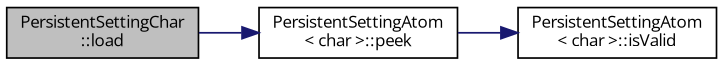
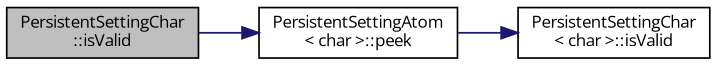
node "PersistentSettingChar ::load": label "PersistentSettingChar ::load" -> "PersistentSettingChar ::isValid"
node "PersistentSettingAtom < char >::isValid": label "PersistentSettingAtom < char >::isValid" -> "PersistentSettingChar < char >::isValid"
